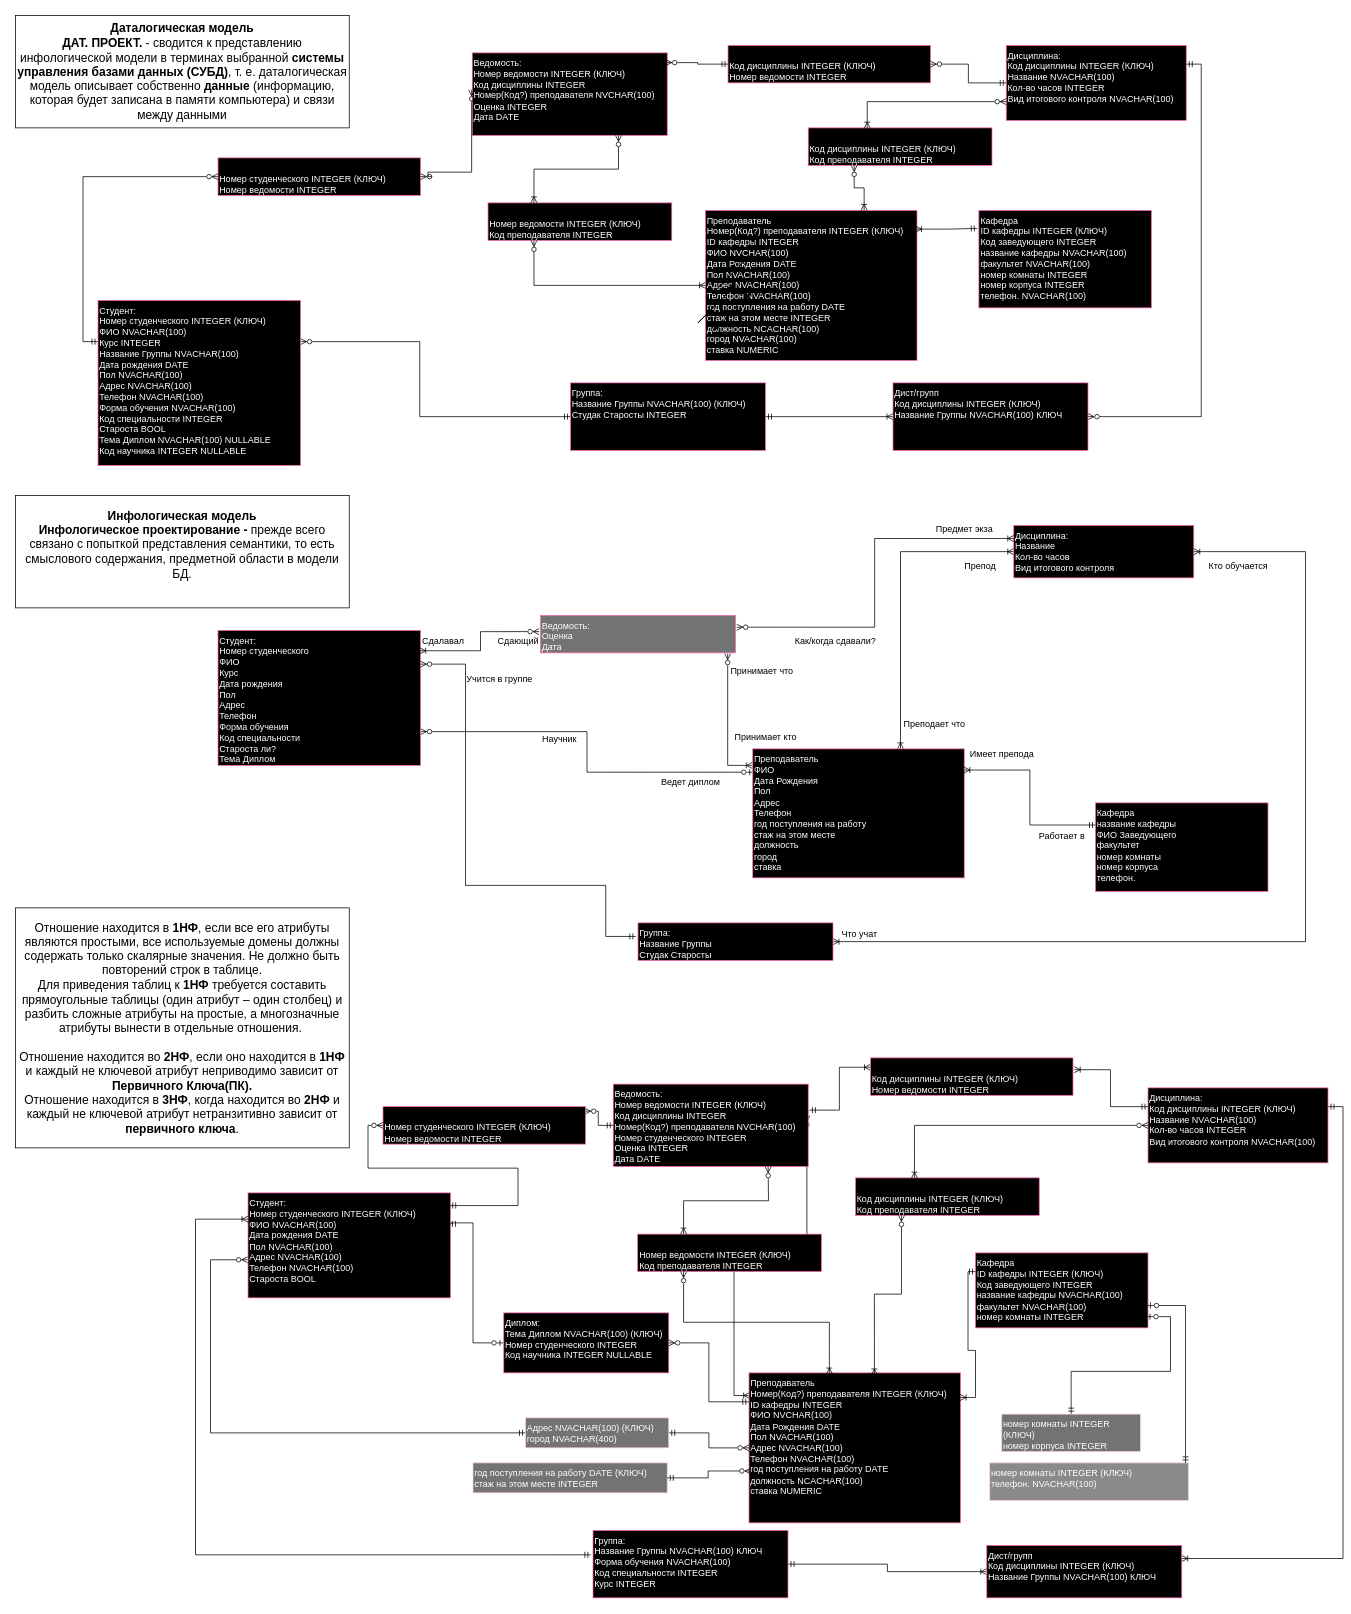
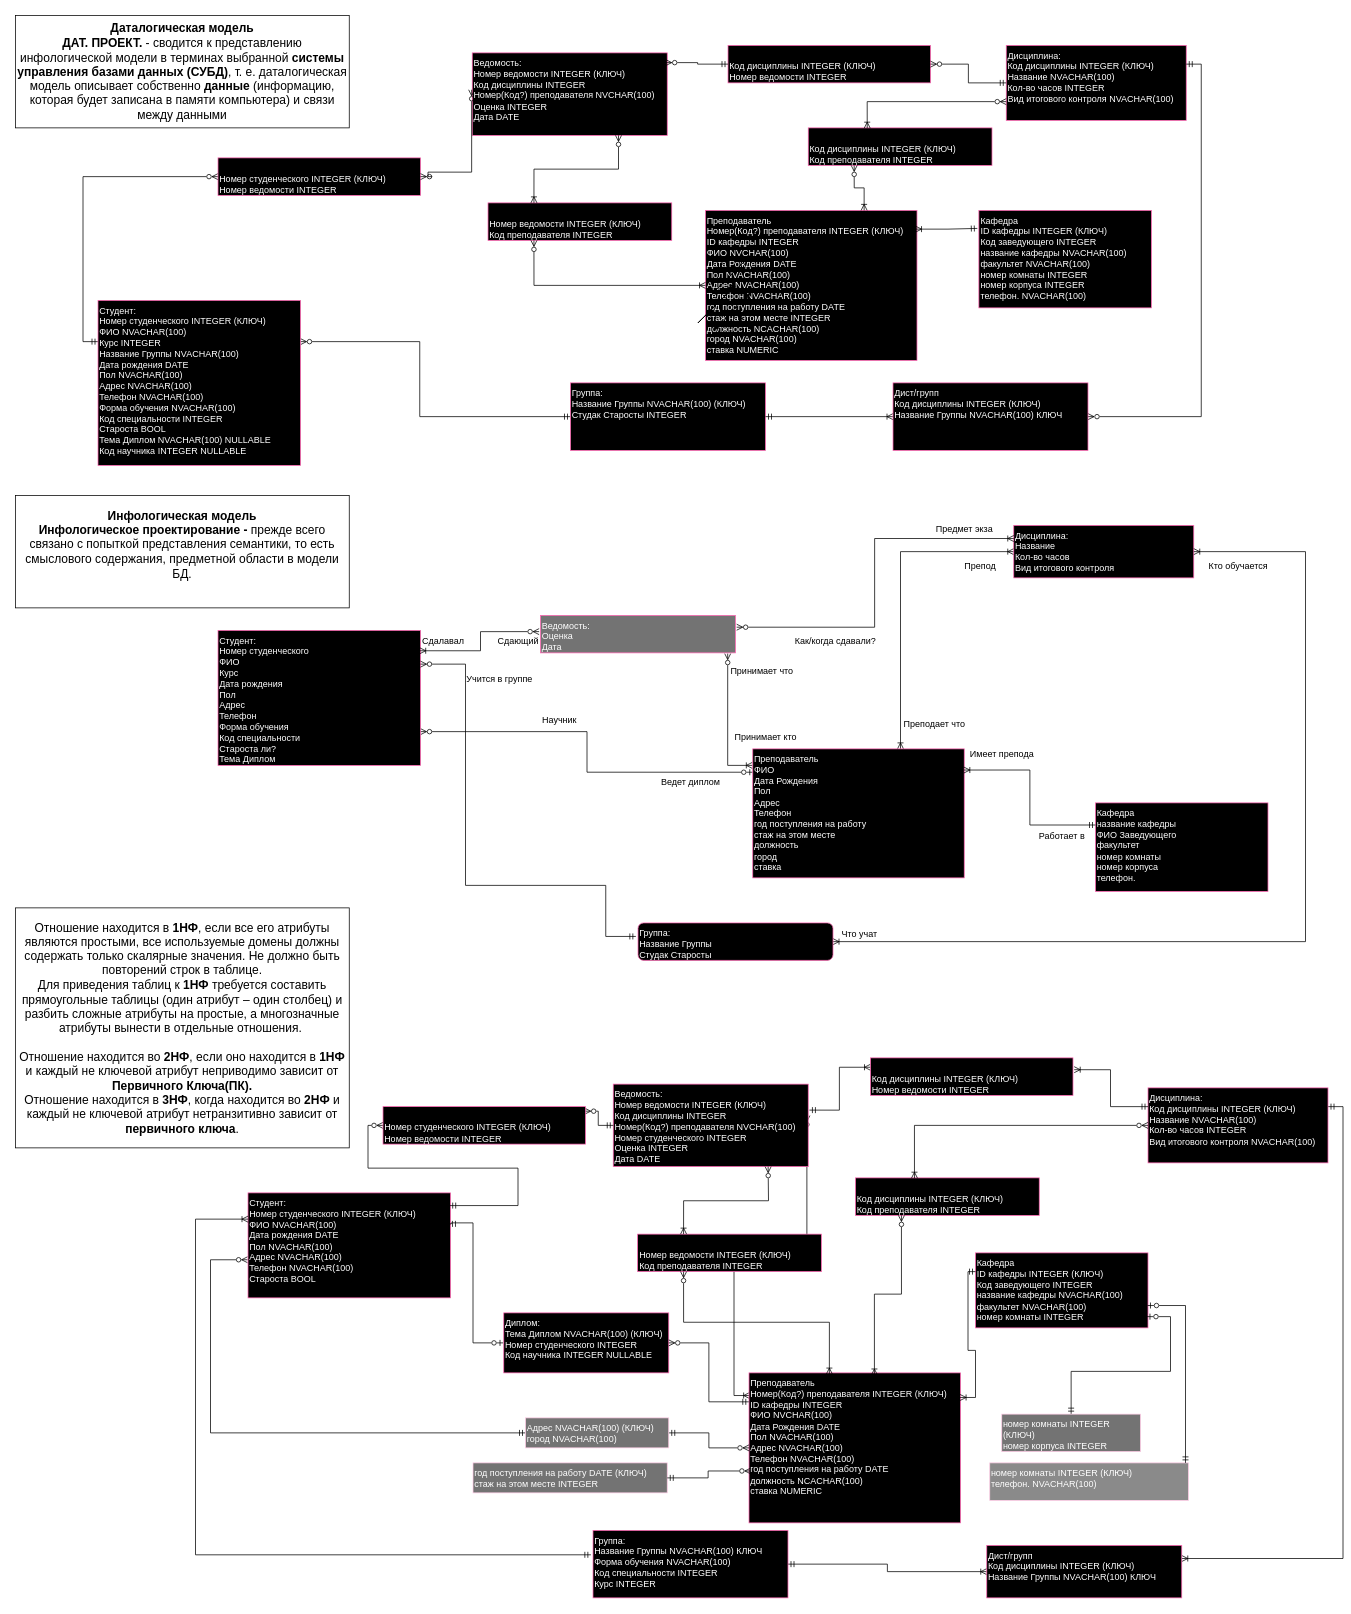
node "Научник": moved (559, 739) -> (559, 720)
node "Группа: Название Группы Студак Старосты": shape rectangle -> rounded rectangle
node "Адрес NVACHAR(100) (КЛЮЧ)город NVACHAR(400)": label "Адрес NVACHAR(100) (КЛЮЧ)город NVACHAR(400)" -> "Адрес NVACHAR(100) (КЛЮЧ)город NVACHAR(100)"
